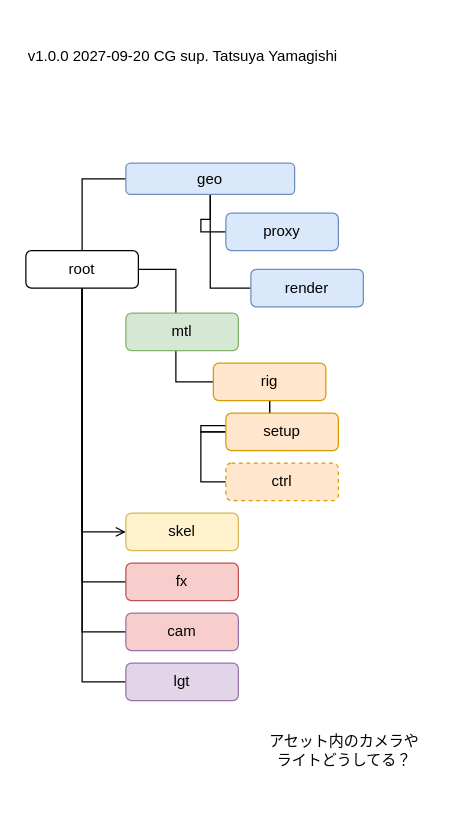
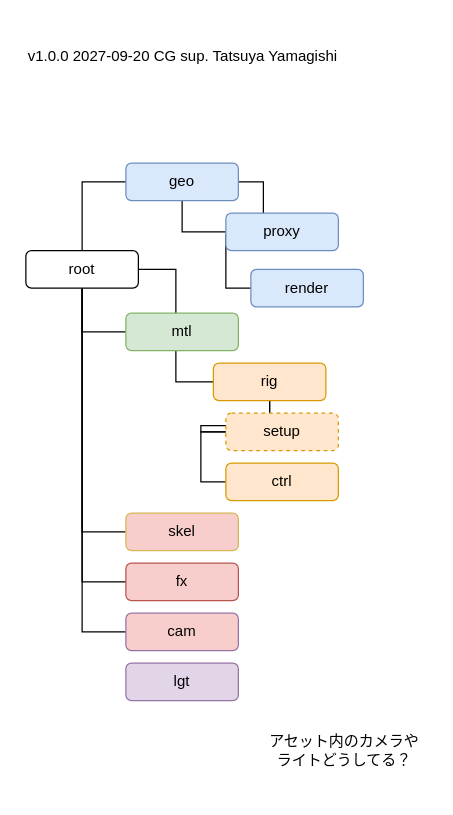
node "geo": size 169x31 -> 113x38
edge "root" -- "mtl": added
node "setup": style solid -> dashed
node "ctrl": style dashed -> solid
edge "root" -> "skel": arrowhead open -> none
node "skel": fillcolor #fff2cc -> #f8cecc
edge "root" -- "lgt": removed
